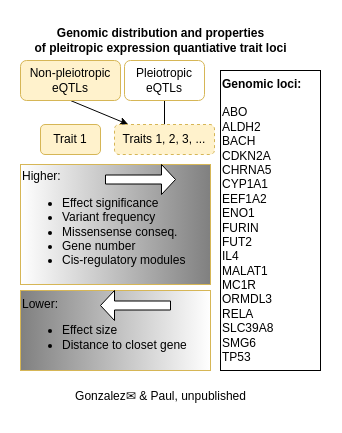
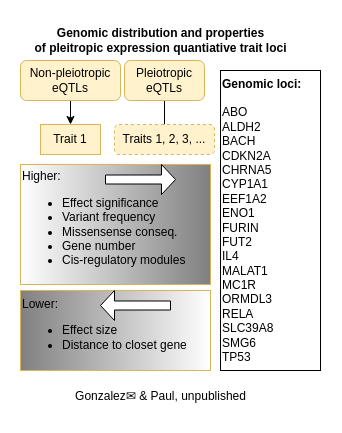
node "Pleiotropic eQTLs": fillcolor #ffffff -> #fff2cc
edge "Non-pleiotropic eQTLs" -> "Traits 1, 2, 3, ...": now "Non-pleiotropic eQTLs" -> "Trait 1"
node "Trait 1": shape rounded rectangle -> rectangle
